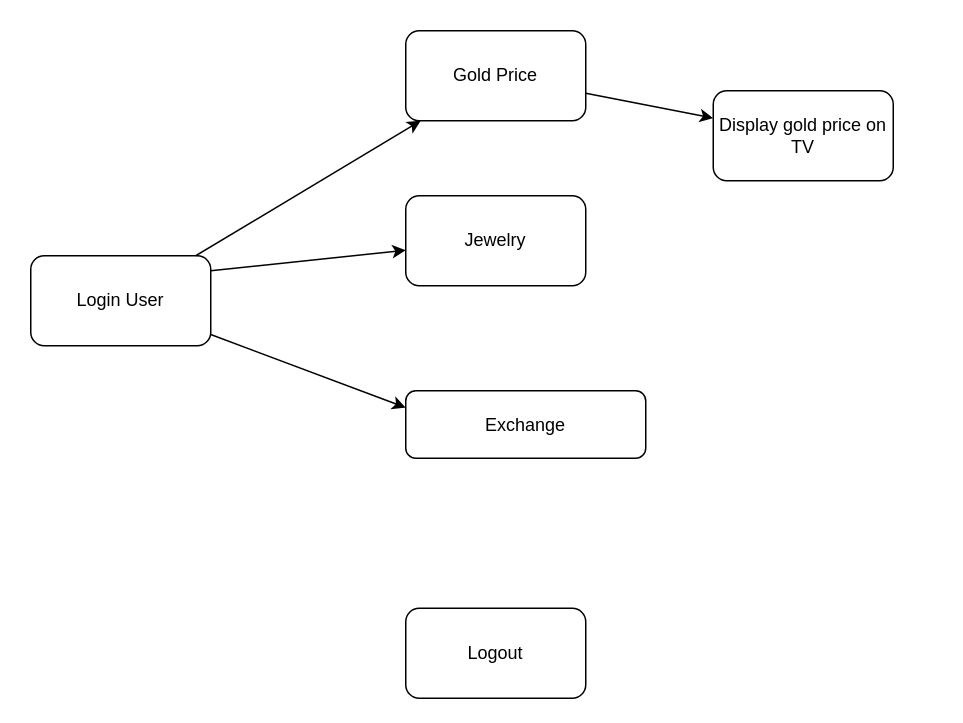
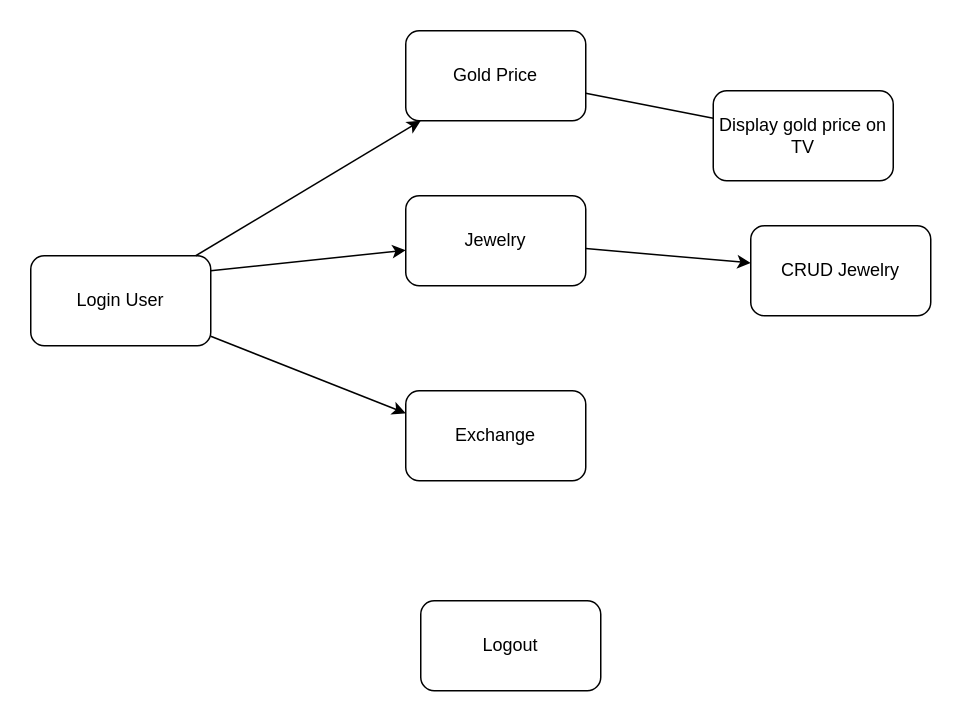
edge "Gold Price" -> "Display gold price on TV": arrowhead classic -> none
edge "Jewelry" -> "CRUD Jewelry": added
node "CRUD Jewelry": added
node "Exchange": size 240x68 -> 180x90
node "Logout": moved (496, 653) -> (511, 646)
